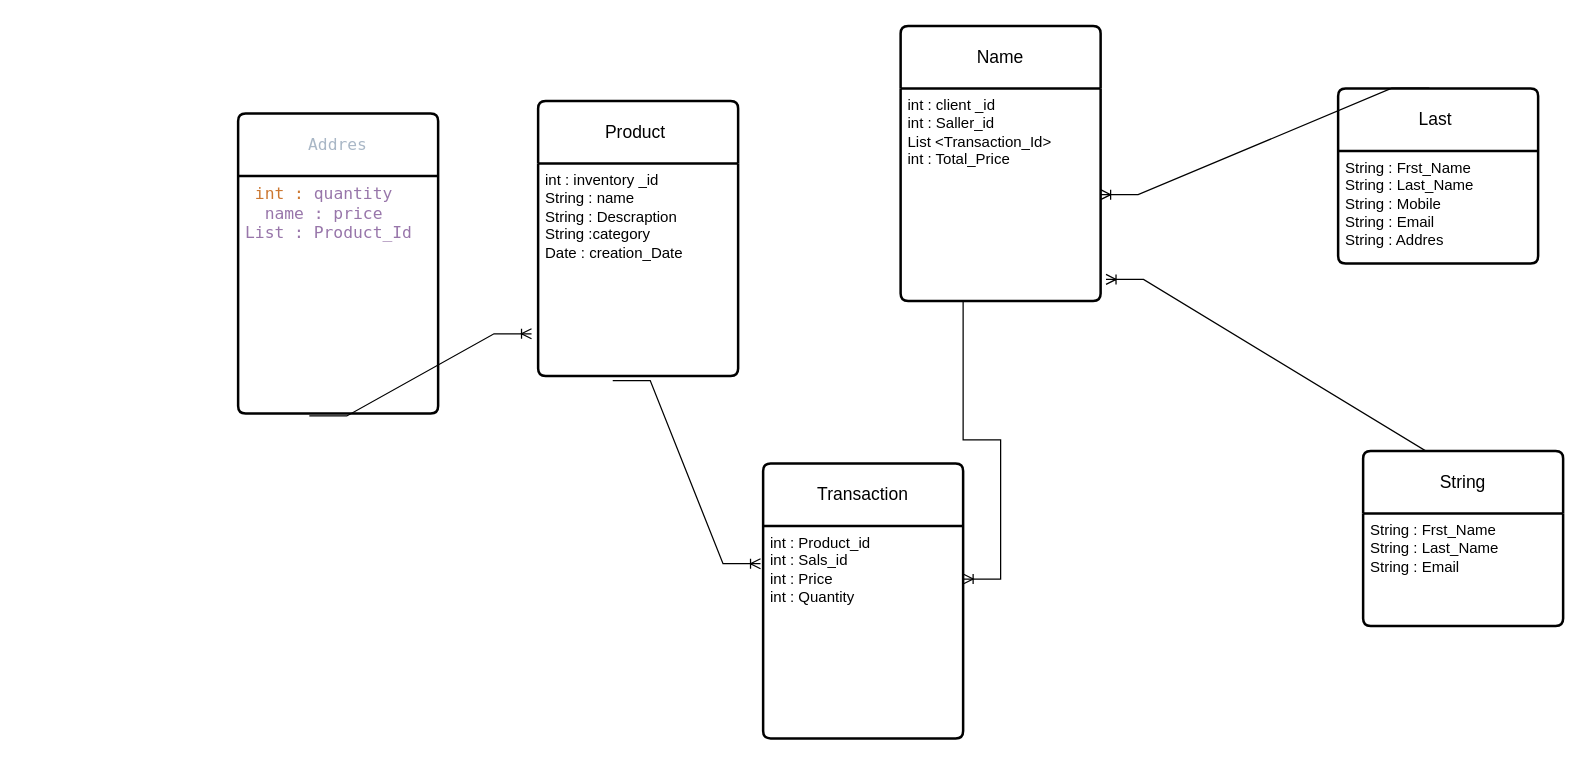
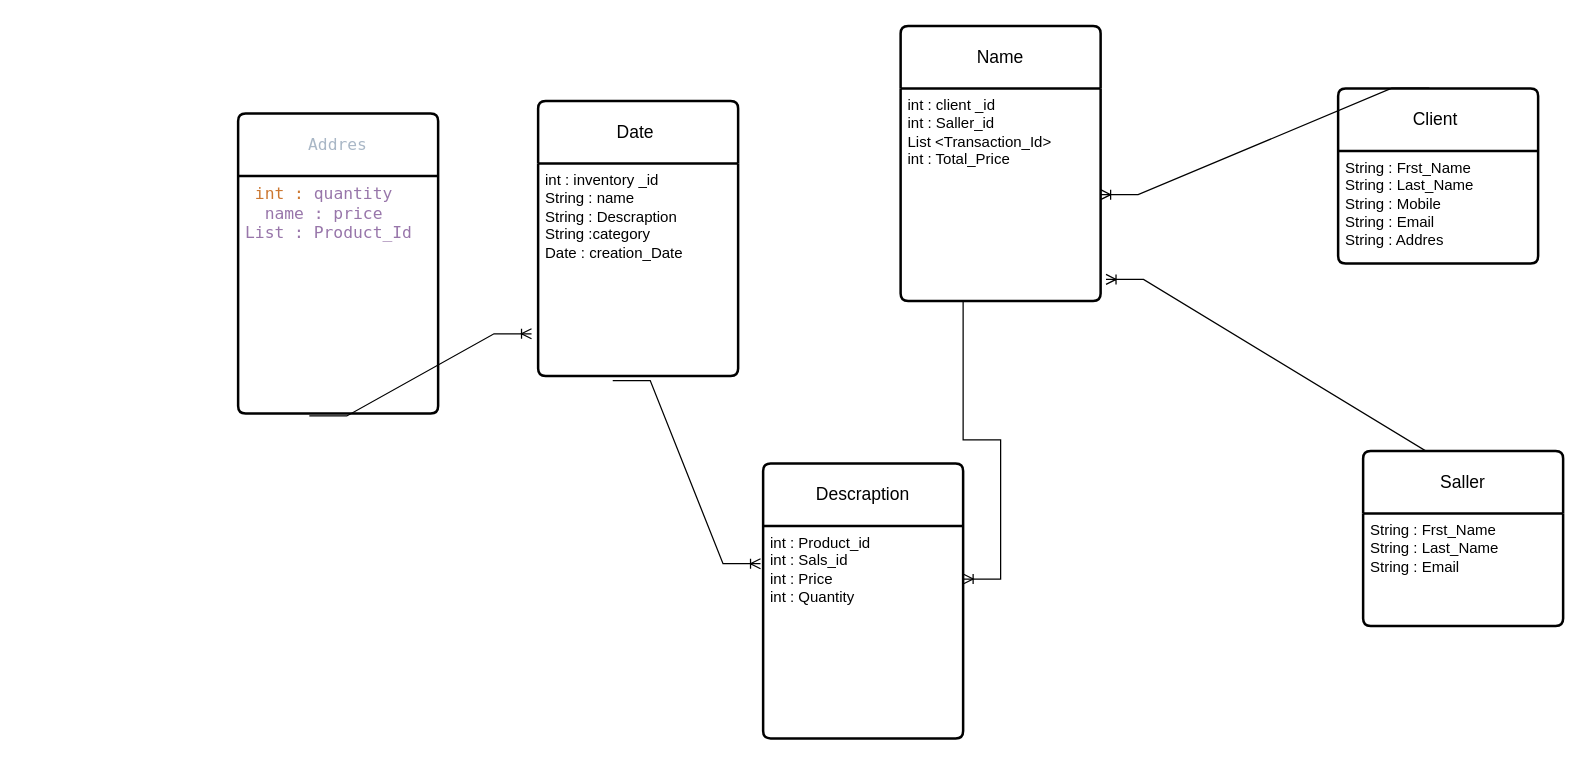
node "Last": label "Last" -> "Client"
node "Product": label "Product" -> "Date"
node "String": label "String" -> "Saller"
node "Transaction": label "Transaction" -> "Descraption"
